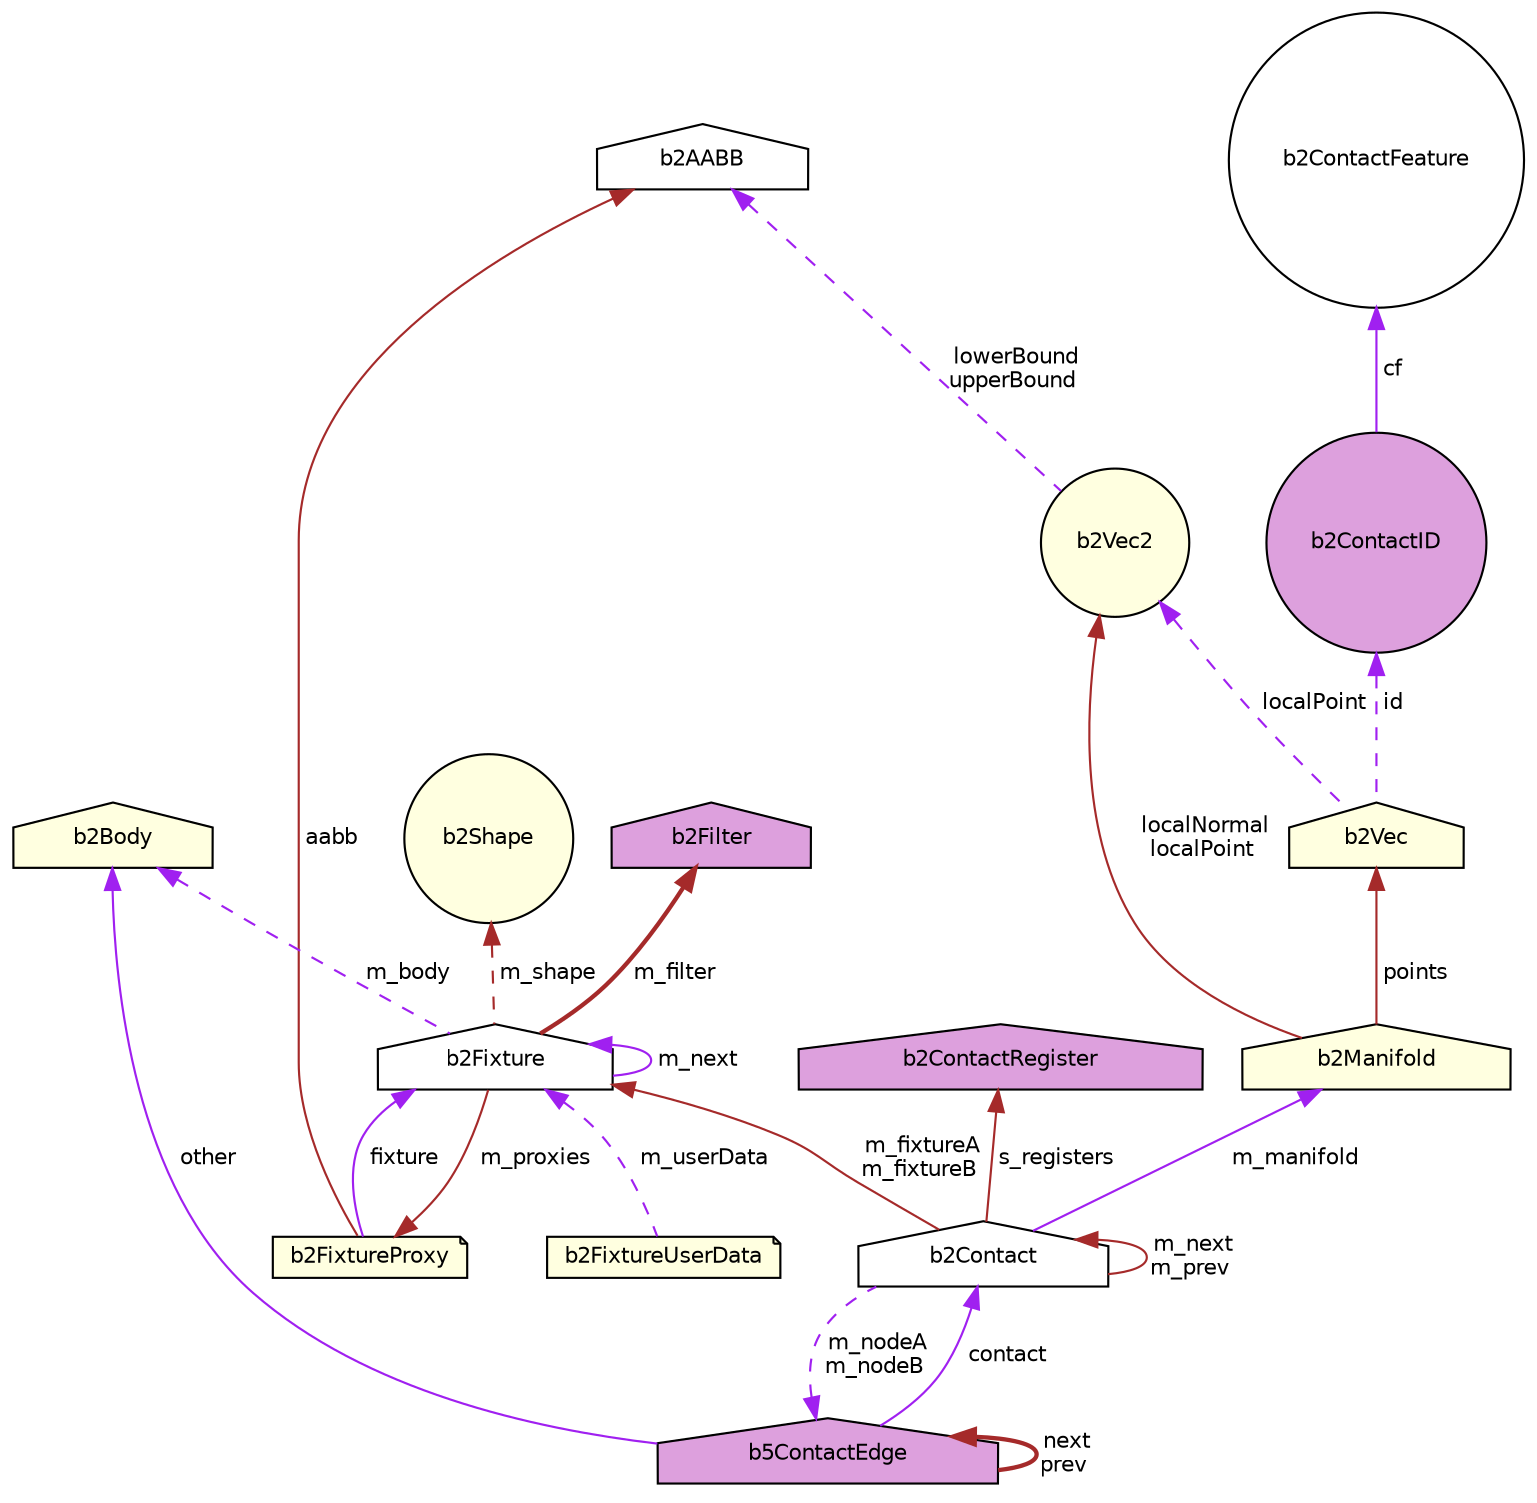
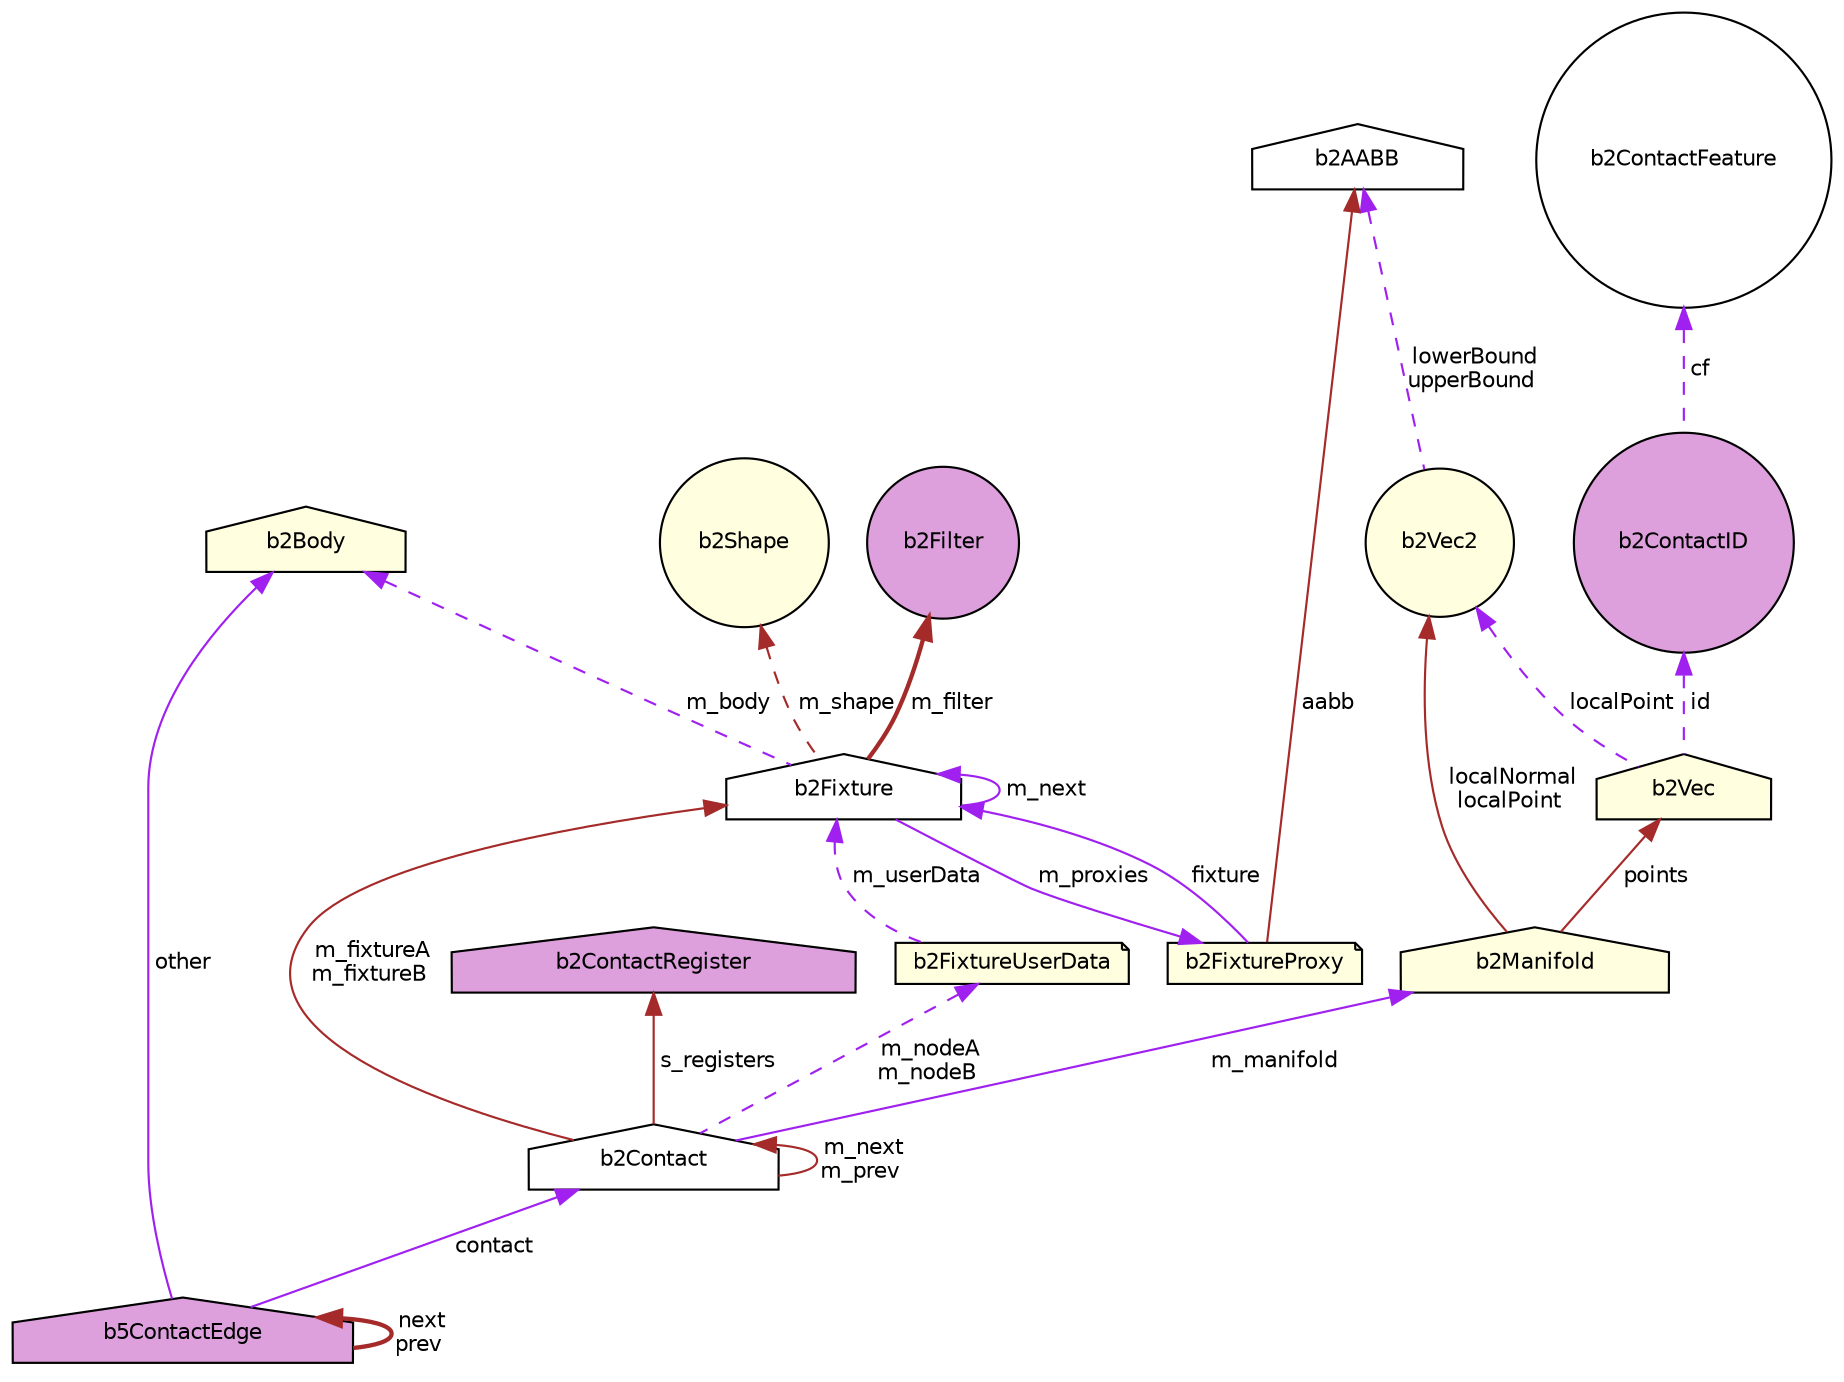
edge "b2ContactID" -> "b2ContactFeature": style solid -> dashed
node "b2Filter": shape house -> circle
edge "b2Fixture" -> "b2FixtureProxy": color brown -> purple
edge "b2Contact" -> "b5ContactEdge": now "b2Contact" -> "b2FixtureUserData"
